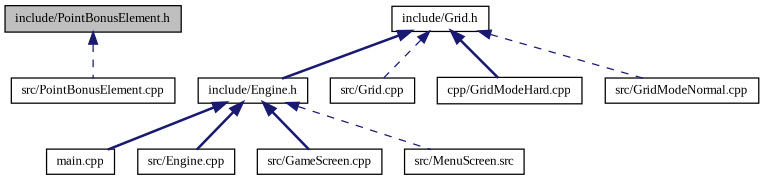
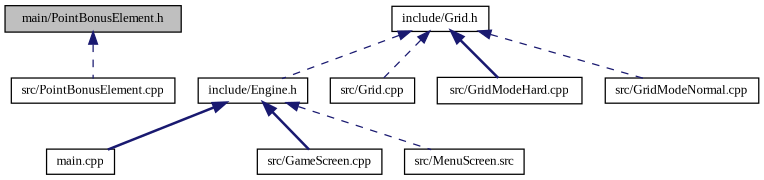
node "include/PointBonusElement.h": label "include/PointBonusElement.h" -> "main/PointBonusElement.h"
edge "include/Engine.h" -> "include/Grid.h": style bold -> dashed
node "cpp/GridModeHard.cpp": label "cpp/GridModeHard.cpp" -> "src/GridModeHard.cpp"
node "src/Engine.cpp": removed
